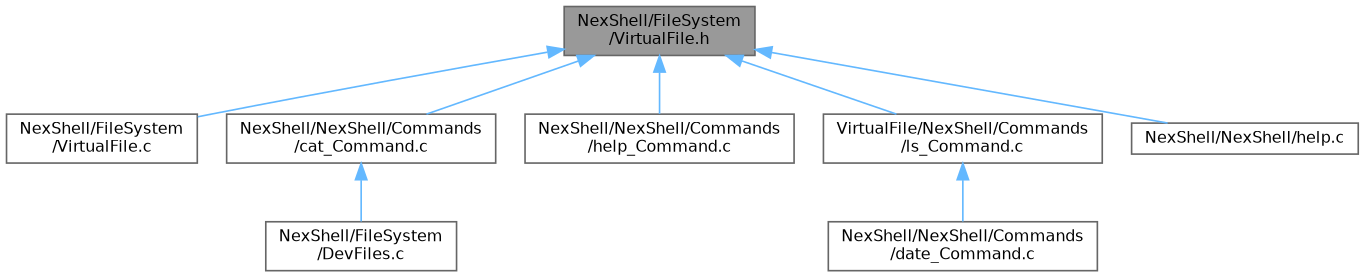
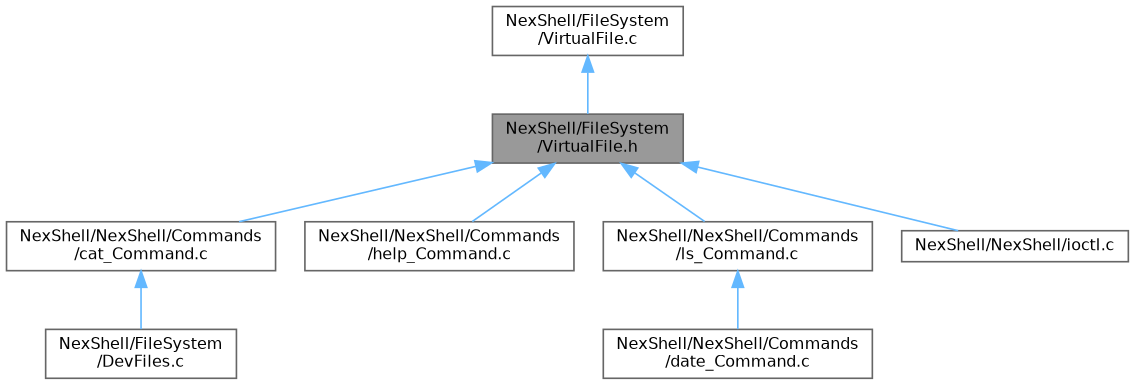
edge "NexShell/FileSystem /VirtualFile.c" -> "NexShell/FileSystem /VirtualFile.h": reversed
node "VirtualFile/NexShell/Commands /ls_Command.c": label "VirtualFile/NexShell/Commands /ls_Command.c" -> "NexShell/NexShell/Commands /ls_Command.c"
node "NexShell/NexShell/help.c": label "NexShell/NexShell/help.c" -> "NexShell/NexShell/ioctl.c"
